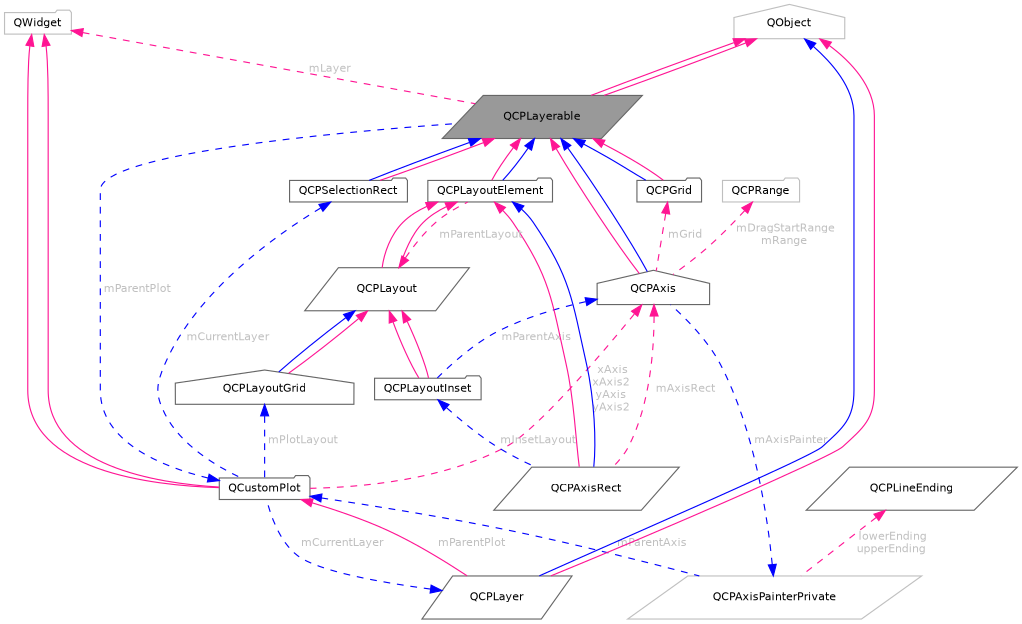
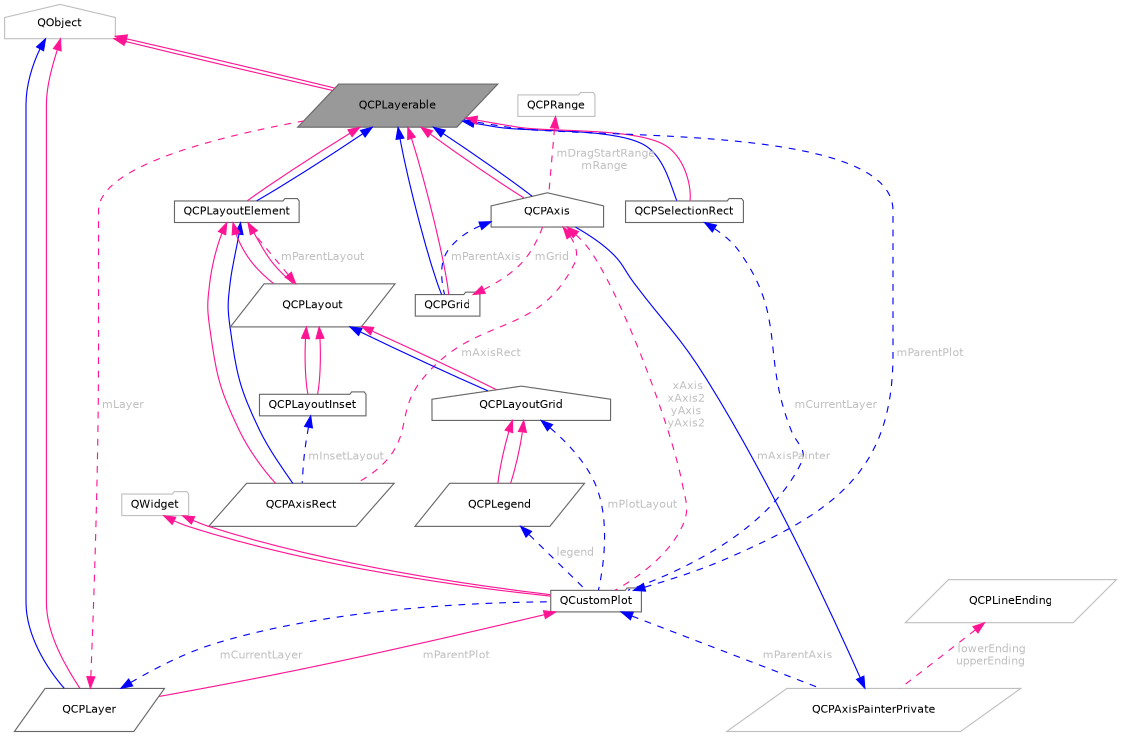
edge "QCPLayerable" -> "QWidget": now "QCPLayerable" -> "QCPLayer"
edge "QCPLayoutInset" -> "QCPAxis": now "QCPGrid" -> "QCPAxis"
edge "QCPAxis" -> "QCPAxisPainterPrivate": style dashed -> solid
node "QCPLineEnding": color gray40 -> grey75
node "QCPLegend": added
